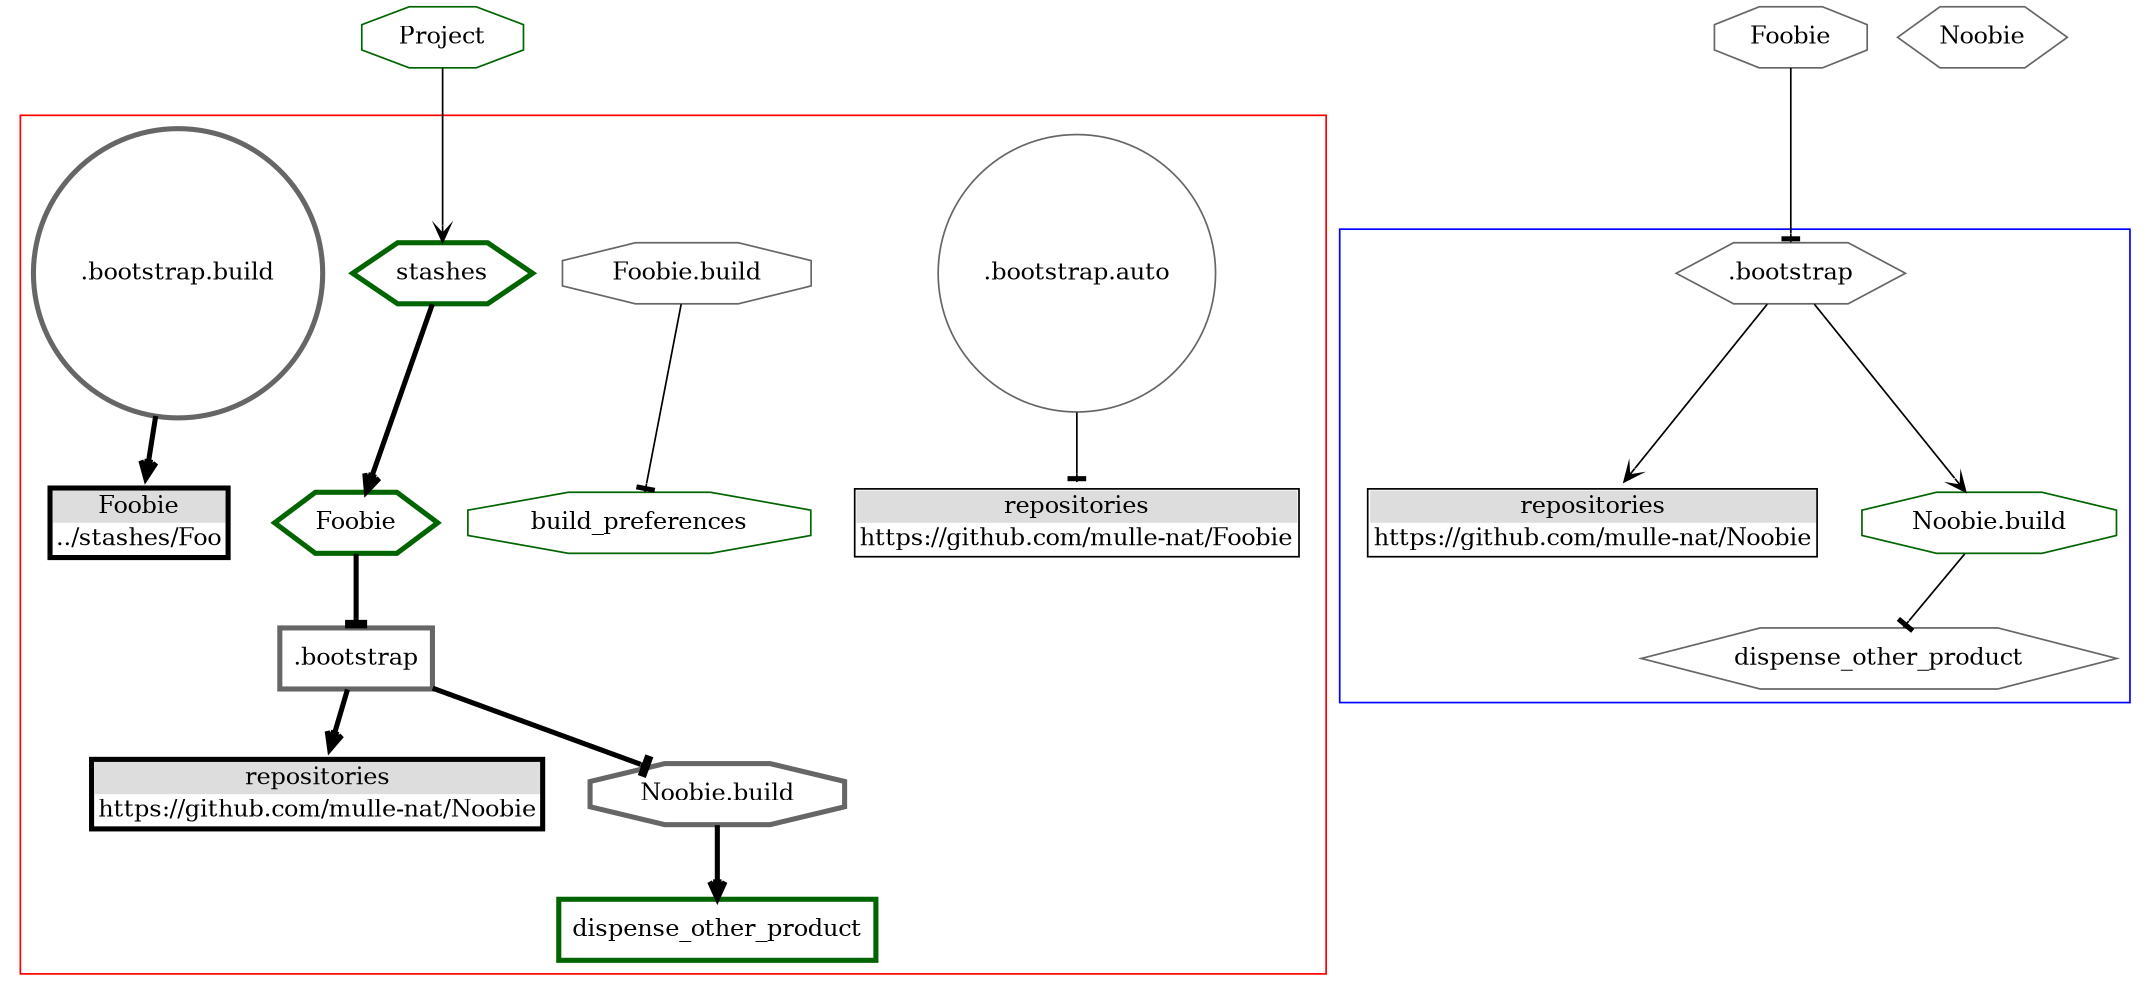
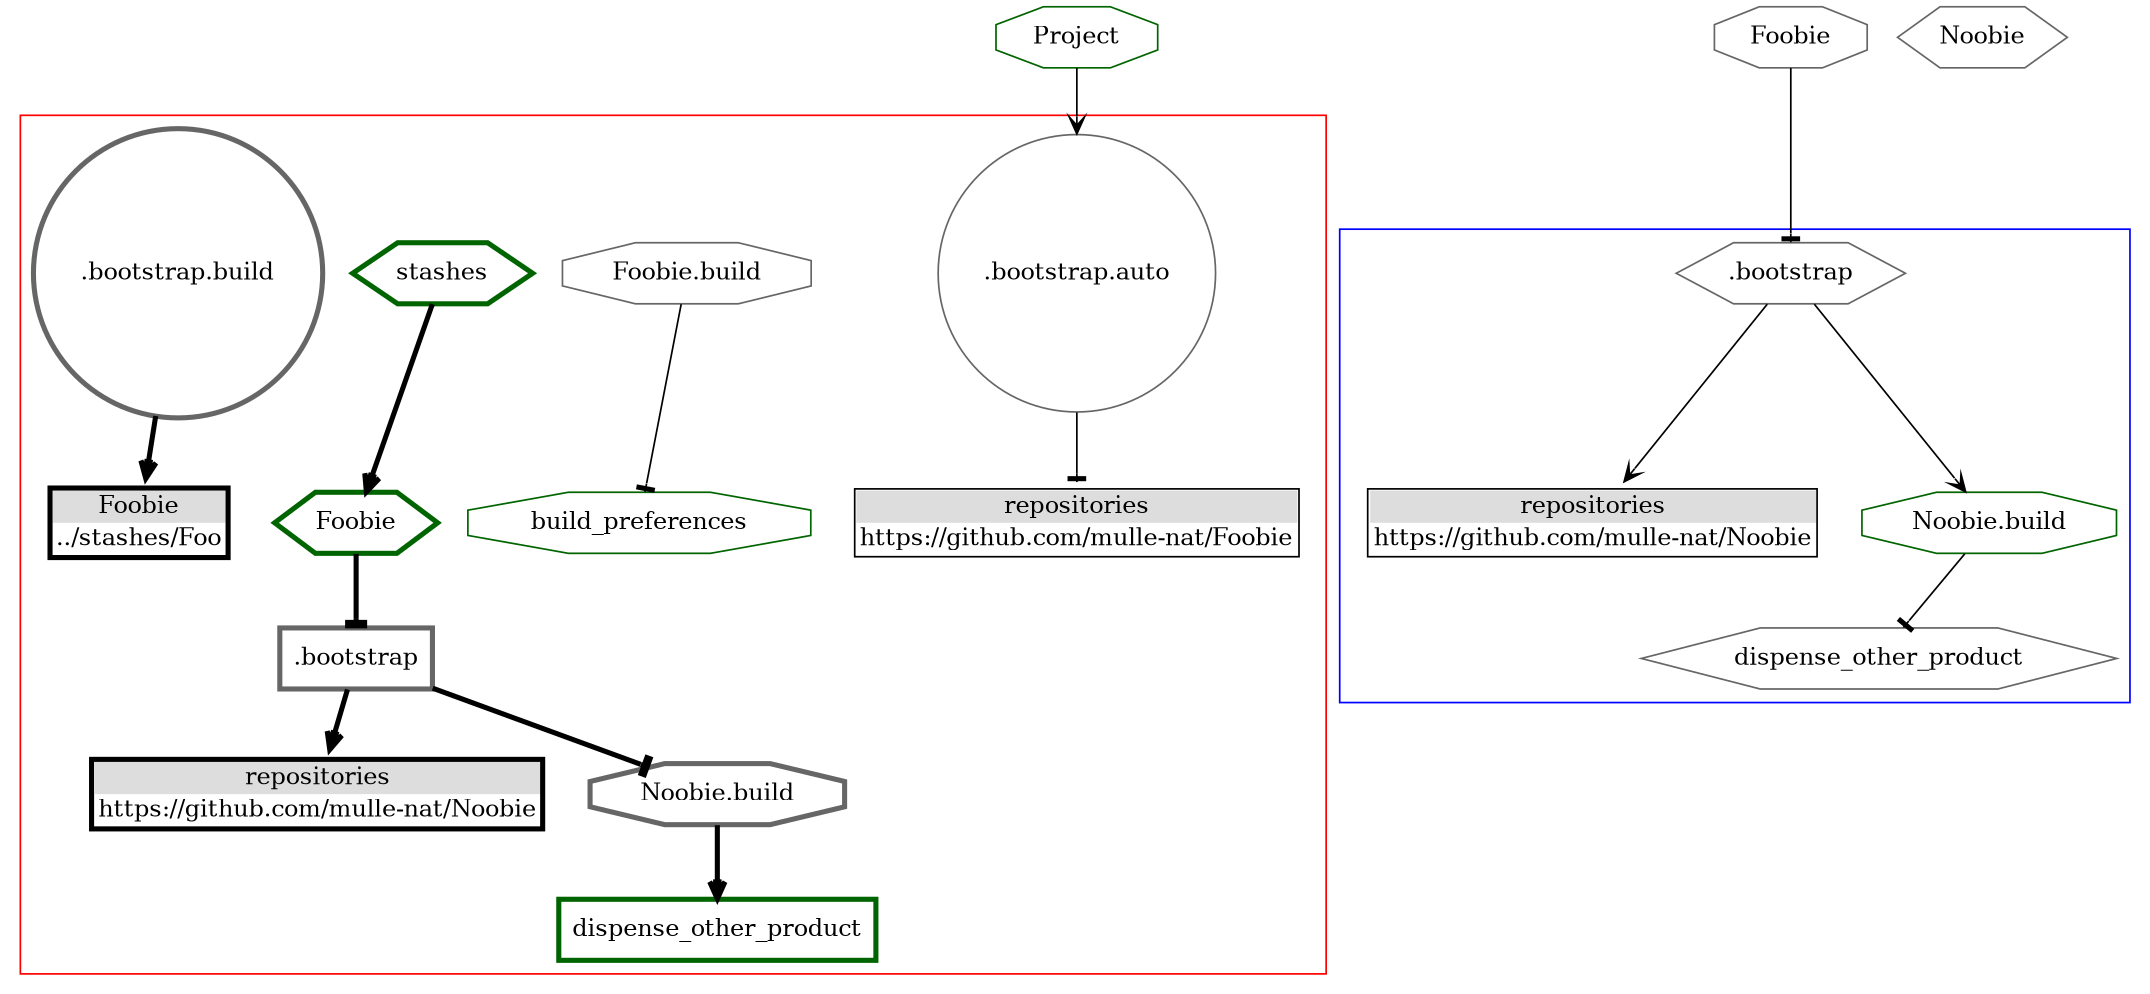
edge "Project" -> "stashes": now "Project" -> ".bootstrap.auto"
